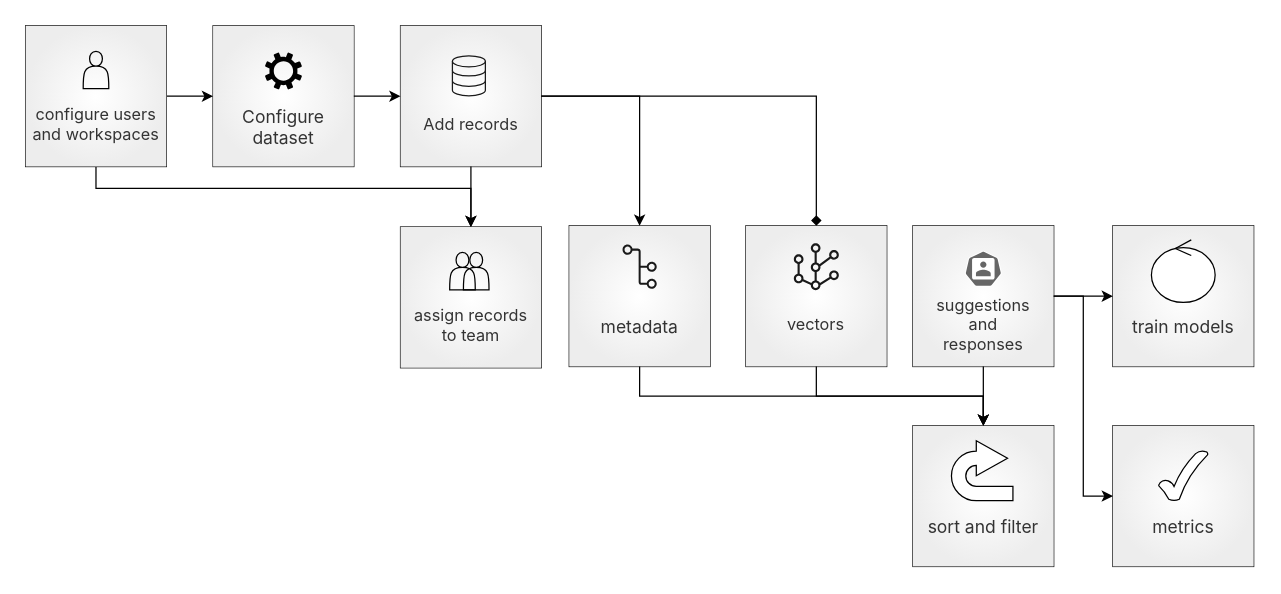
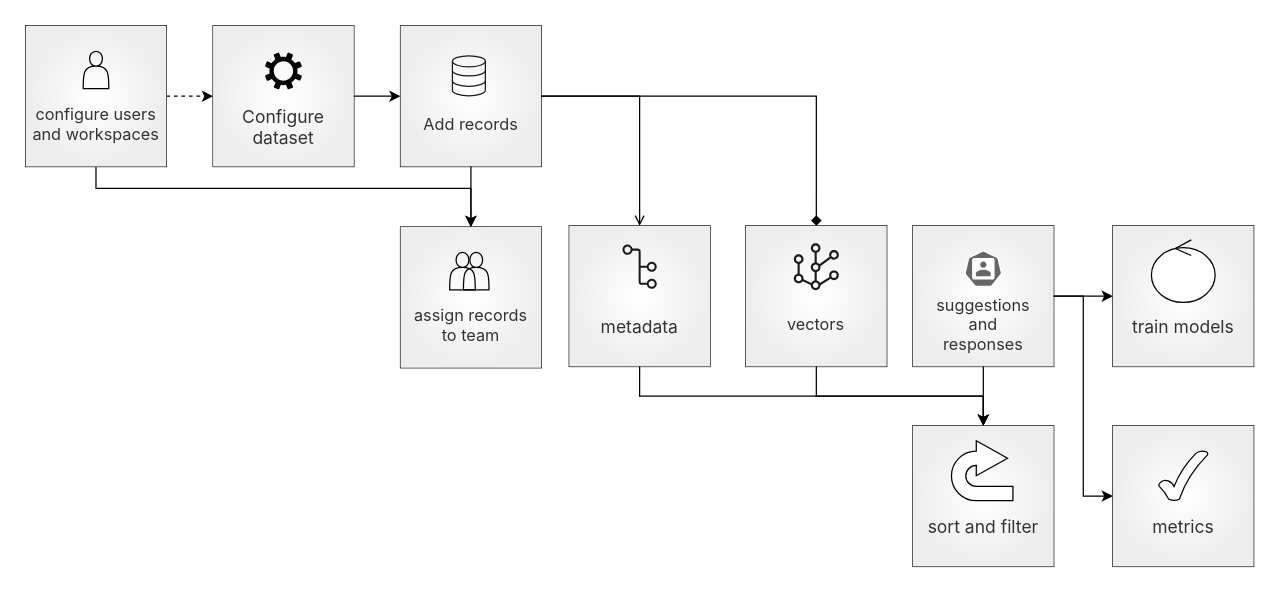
edge "configure users and workspaces" -> "Configure dataset": style solid -> dashed
edge "Add records" -> "metadata": arrowhead classic -> open
